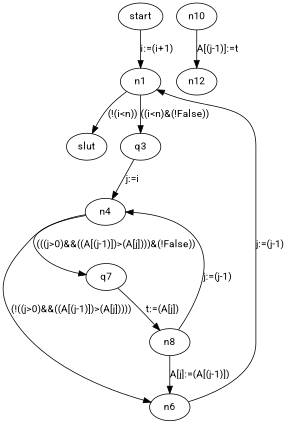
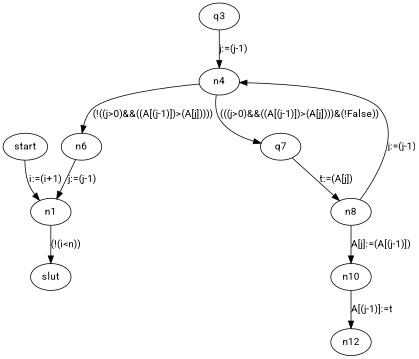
edge "n1" -> "q3": removed, label "((i<n)&(!False))"
edge "q3" -> "n4": label "j:=i" -> "j:=(j-1)"
edge "n8" -> "n6": now "n8" -> "n10"
